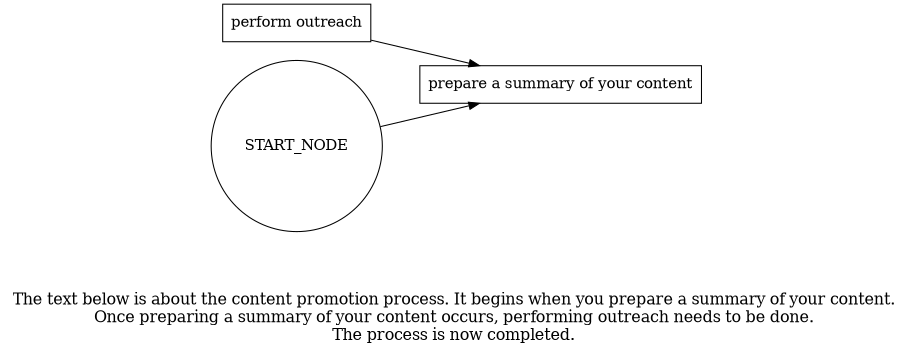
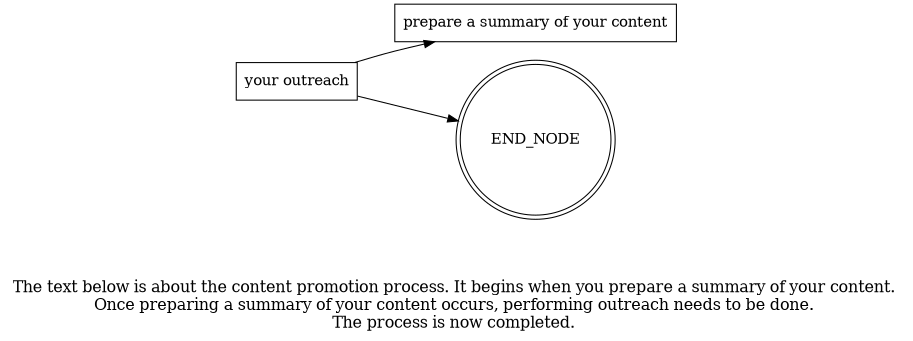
node "perform outreach": label "perform outreach" -> "your outreach"
node "END_NODE": added
node "START_NODE": removed
